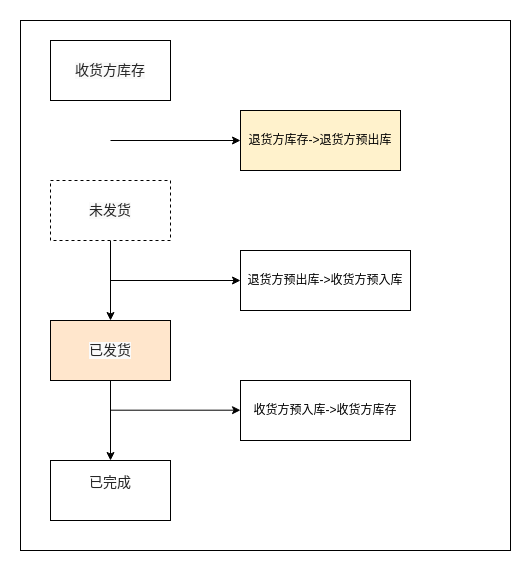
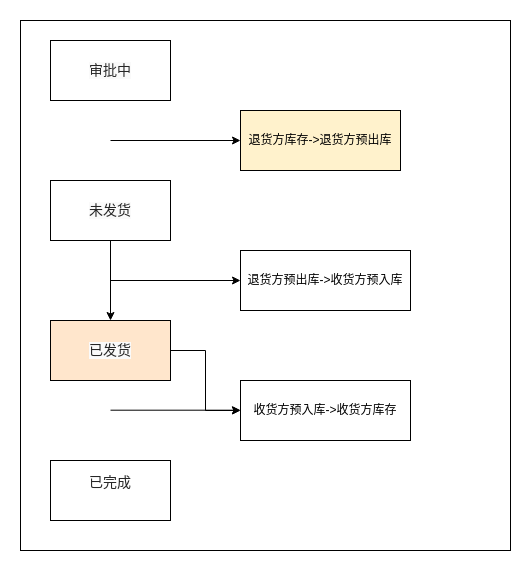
node "收货方库存": label "收货方库存" -> "审批中"
node "未发货": style dashed -> solid
edge "已发货" -> "已完成": now "已发货" -> "收货方预入库->收货方库存"
